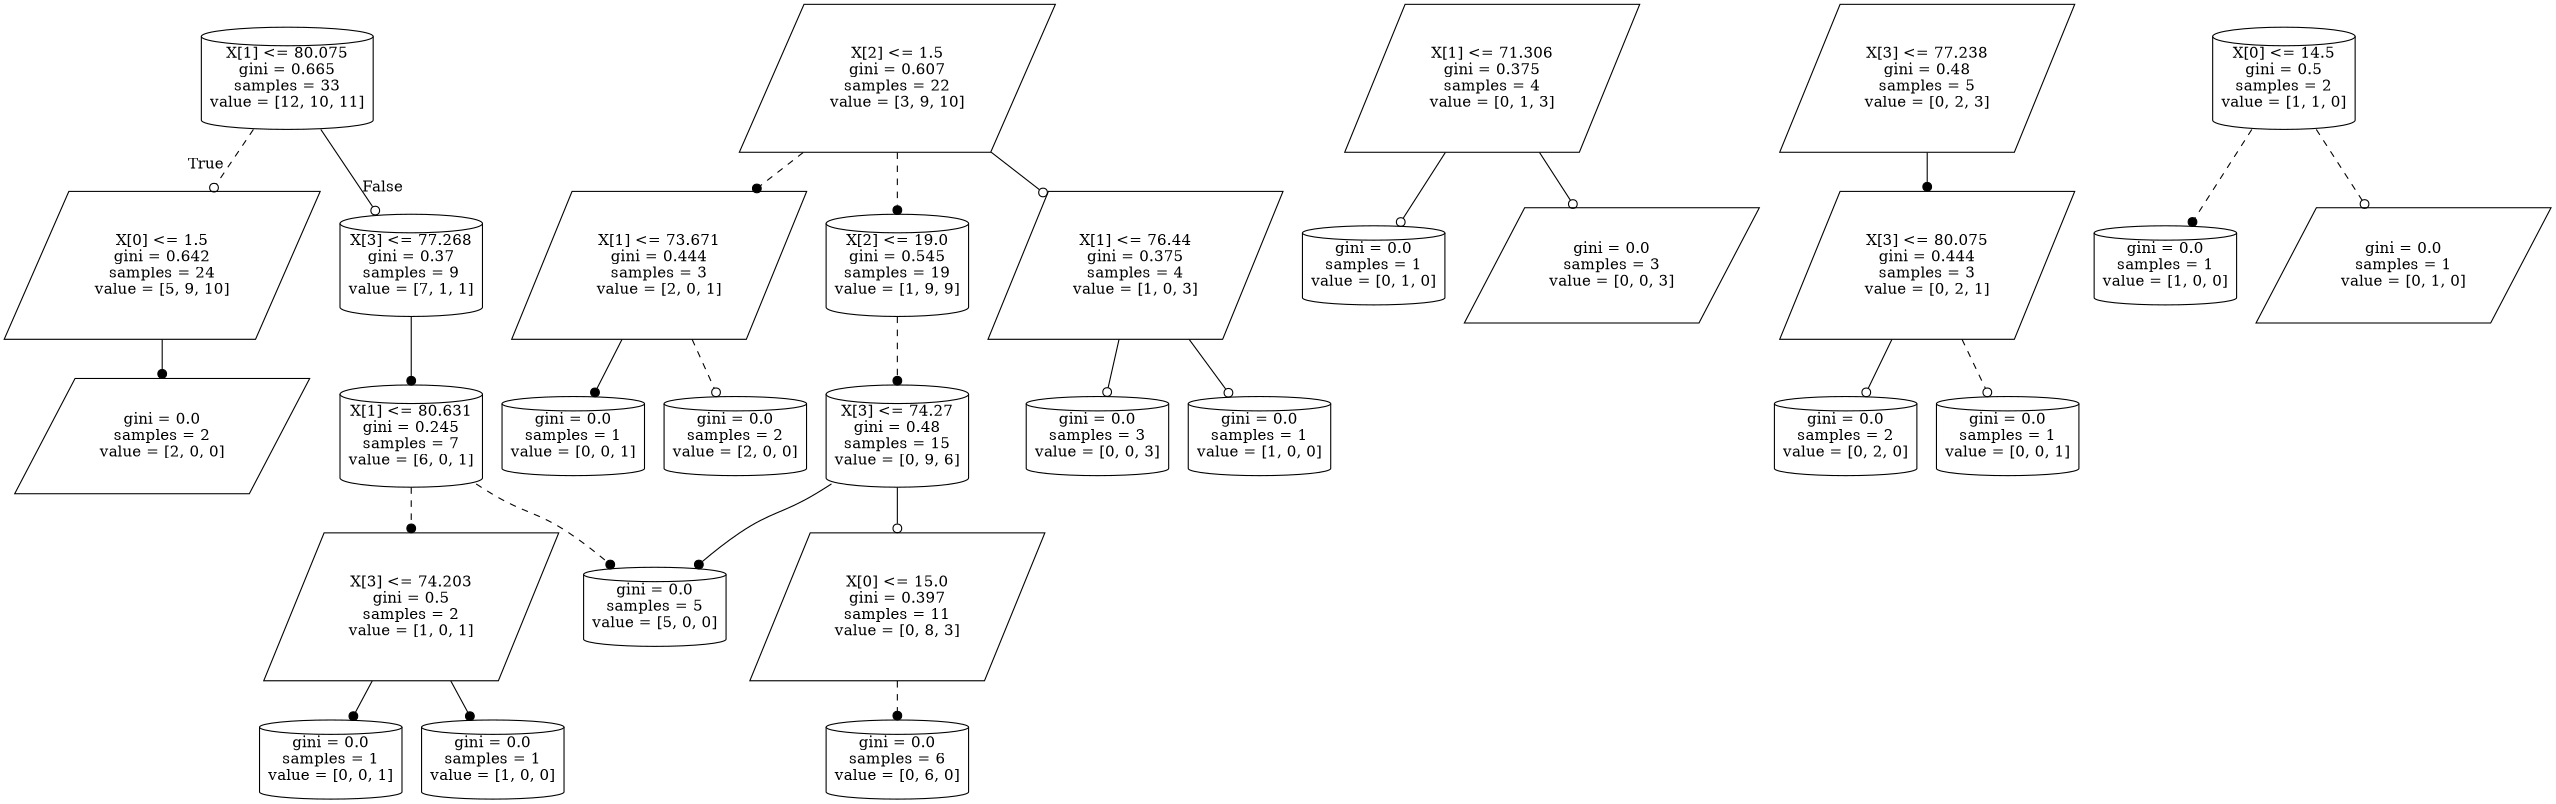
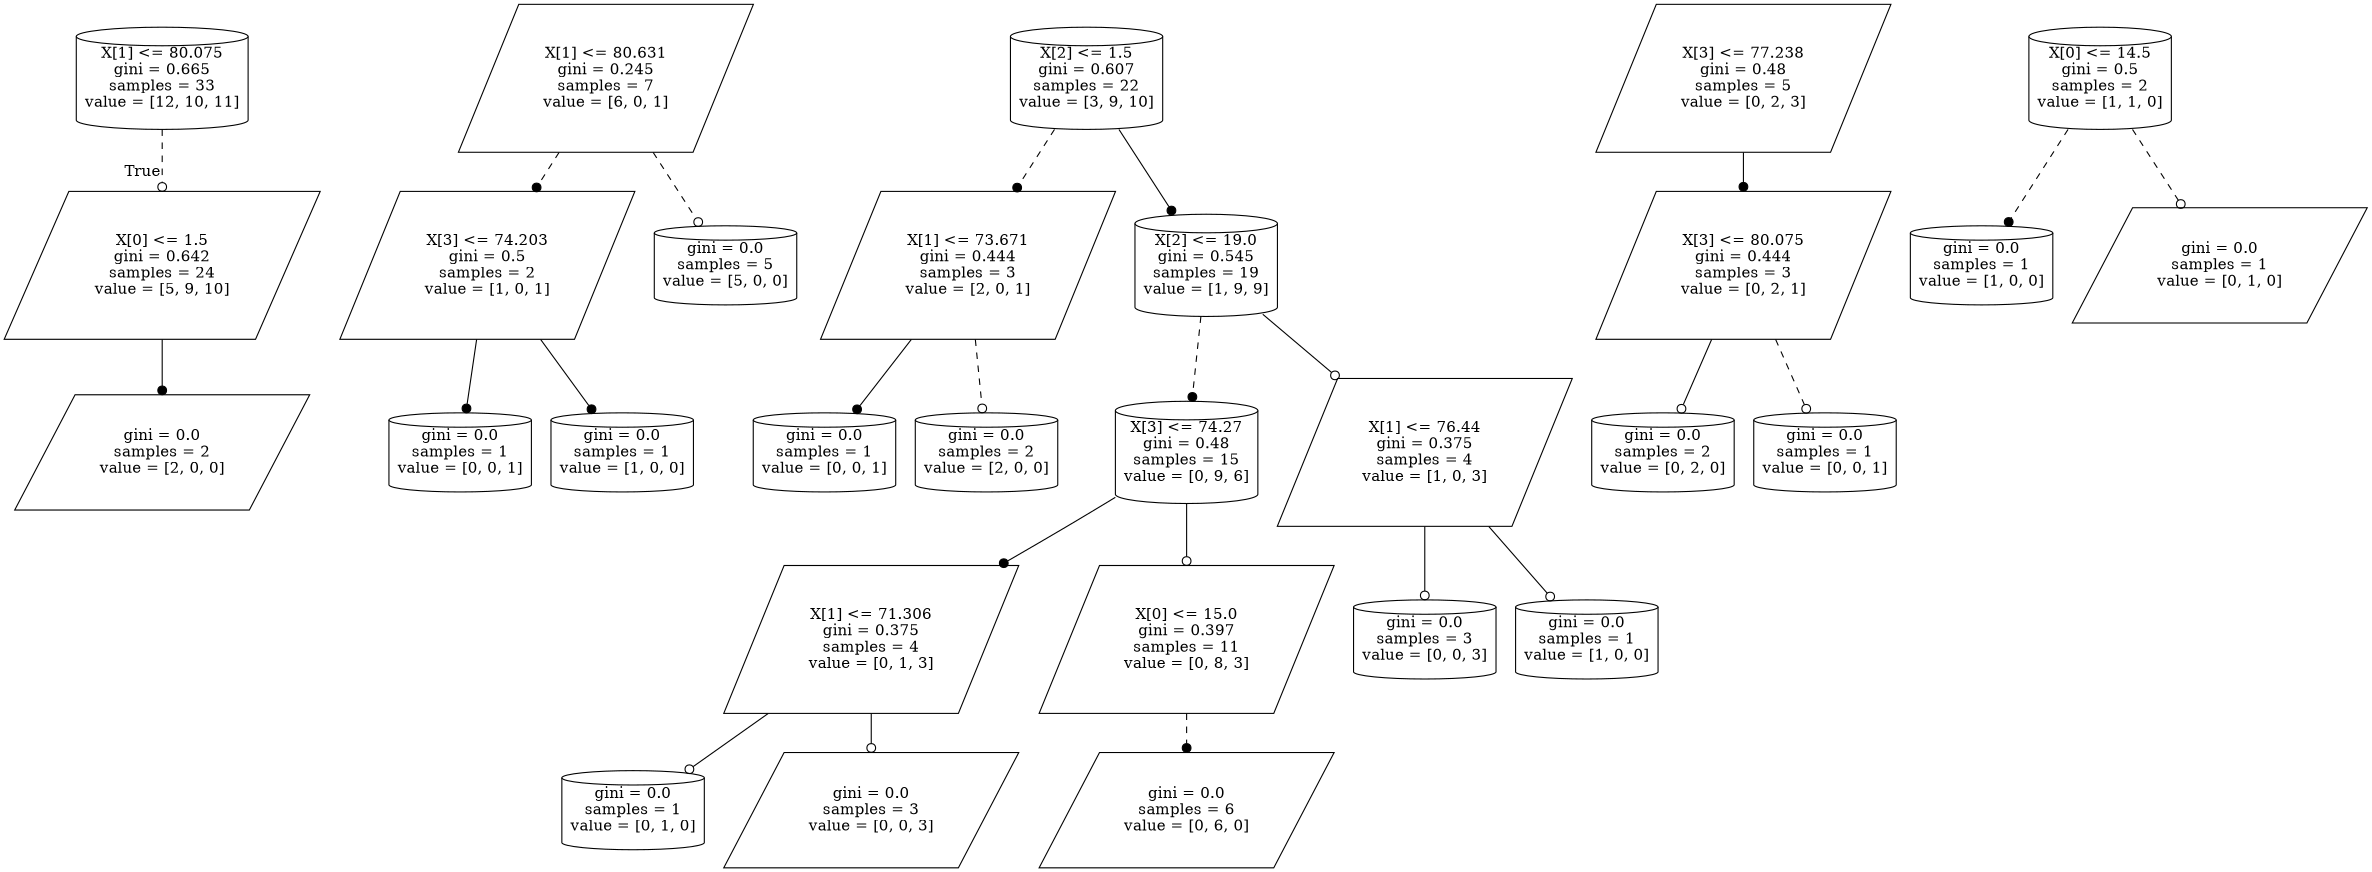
node "X[2] <= 1.5 gini = 0.607 samples = 22 value = [3, 9, 10]": shape parallelogram -> cylinder
edge "X[2] <= 1.5 gini = 0.607 samples = 22 value = [3, 9, 10]" -> "X[1] <= 76.44 gini = 0.375 samples = 4 value = [1, 0, 3]": now "X[2] <= 19.0 gini = 0.545 samples = 19 value = [1, 9, 9]" -> "X[1] <= 76.44 gini = 0.375 samples = 4 value = [1, 0, 3]"
edge "X[2] <= 1.5 gini = 0.607 samples = 22 value = [3, 9, 10]" -> "X[2] <= 19.0 gini = 0.545 samples = 19 value = [1, 9, 9]": style dashed -> solid
node "X[3] <= 77.268 gini = 0.37 samples = 9 value = [7, 1, 1]": removed
node "X[1] <= 80.631 gini = 0.245 samples = 7 value = [6, 0, 1]": shape cylinder -> parallelogram
edge "X[1] <= 80.631 gini = 0.245 samples = 7 value = [6, 0, 1]" -> "gini = 0.0 samples = 5 value = [5, 0, 0]": arrowhead dot -> odot
edge "X[3] <= 74.27 gini = 0.48 samples = 15 value = [0, 9, 6]" -> "gini = 0.0 samples = 5 value = [5, 0, 0]": now "X[3] <= 74.27 gini = 0.48 samples = 15 value = [0, 9, 6]" -> "X[1] <= 71.306 gini = 0.375 samples = 4 value = [0, 1, 3]"
node "gini = 0.0 samples = 6 value = [0, 6, 0]": shape cylinder -> parallelogram
